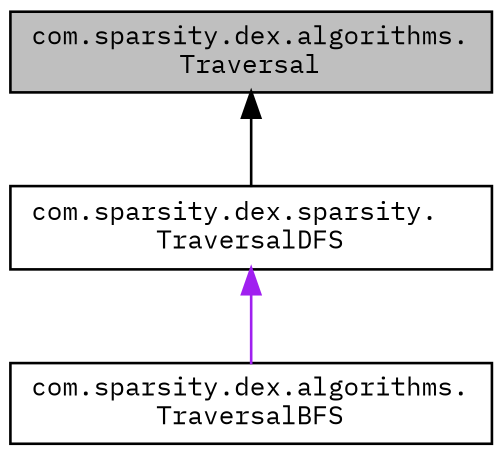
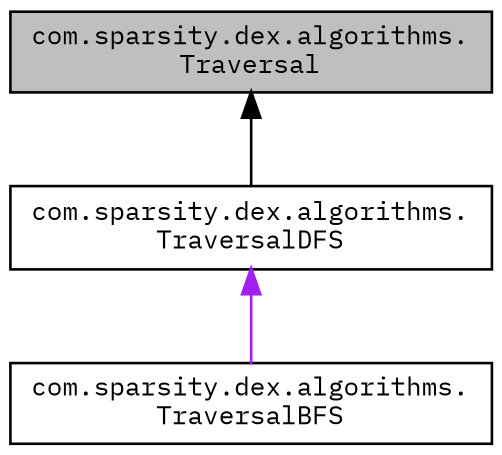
node "com.sparsity.dex.sparsity. TraversalDFS": label "com.sparsity.dex.sparsity. TraversalDFS" -> "com.sparsity.dex.algorithms. TraversalDFS"
